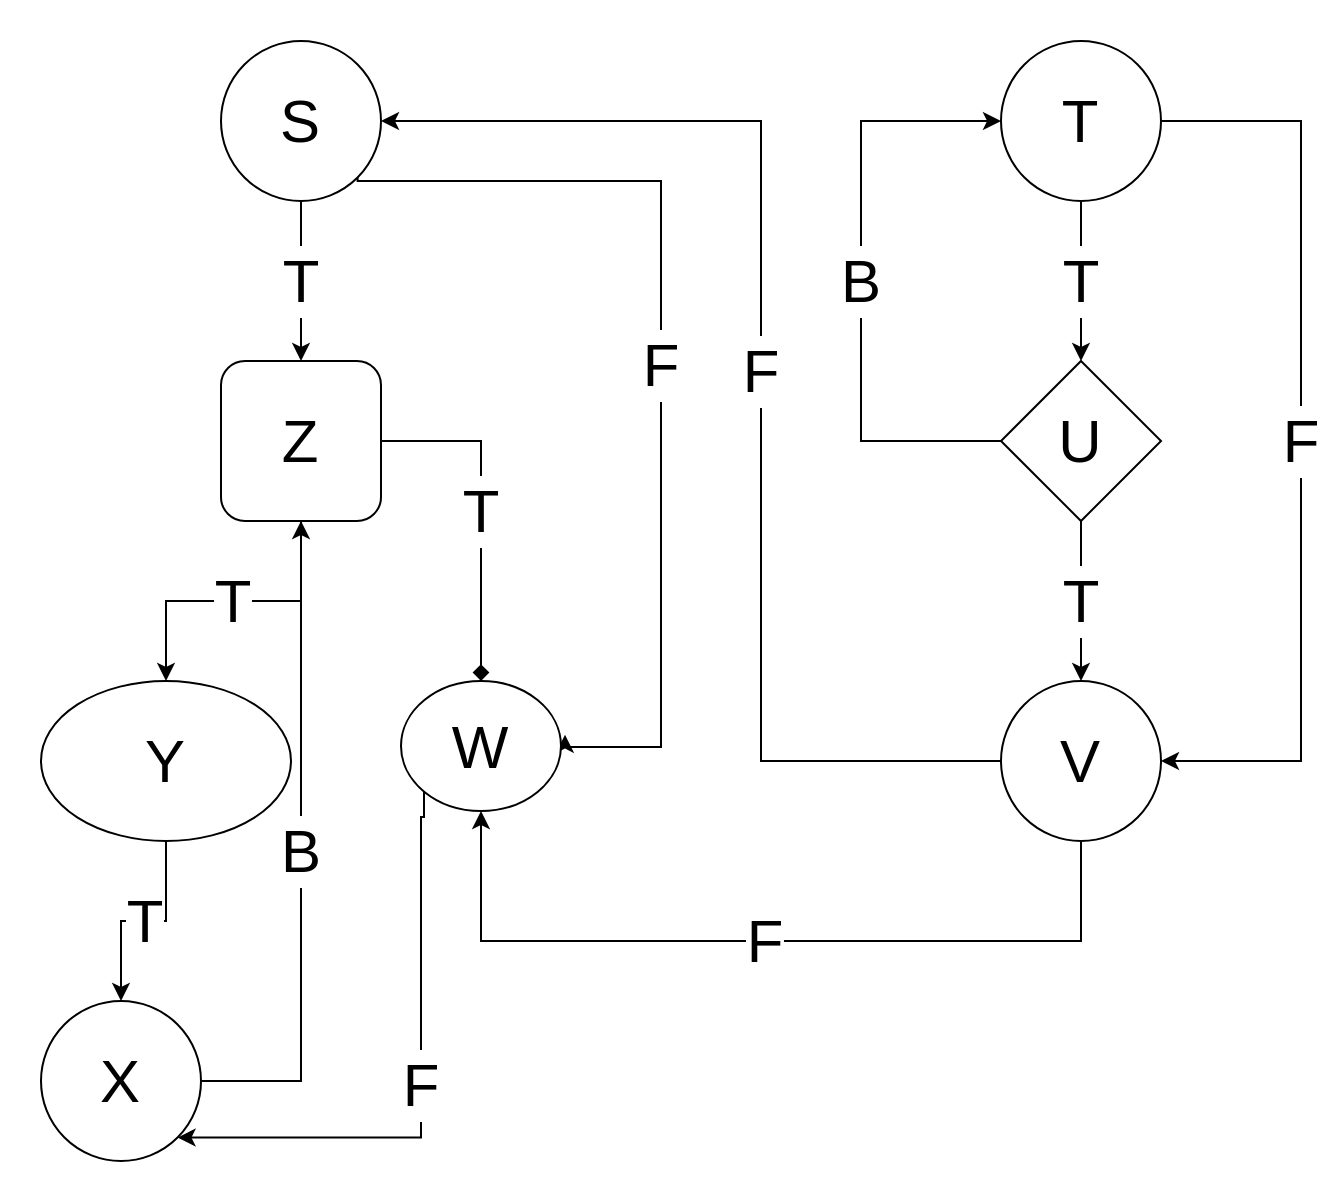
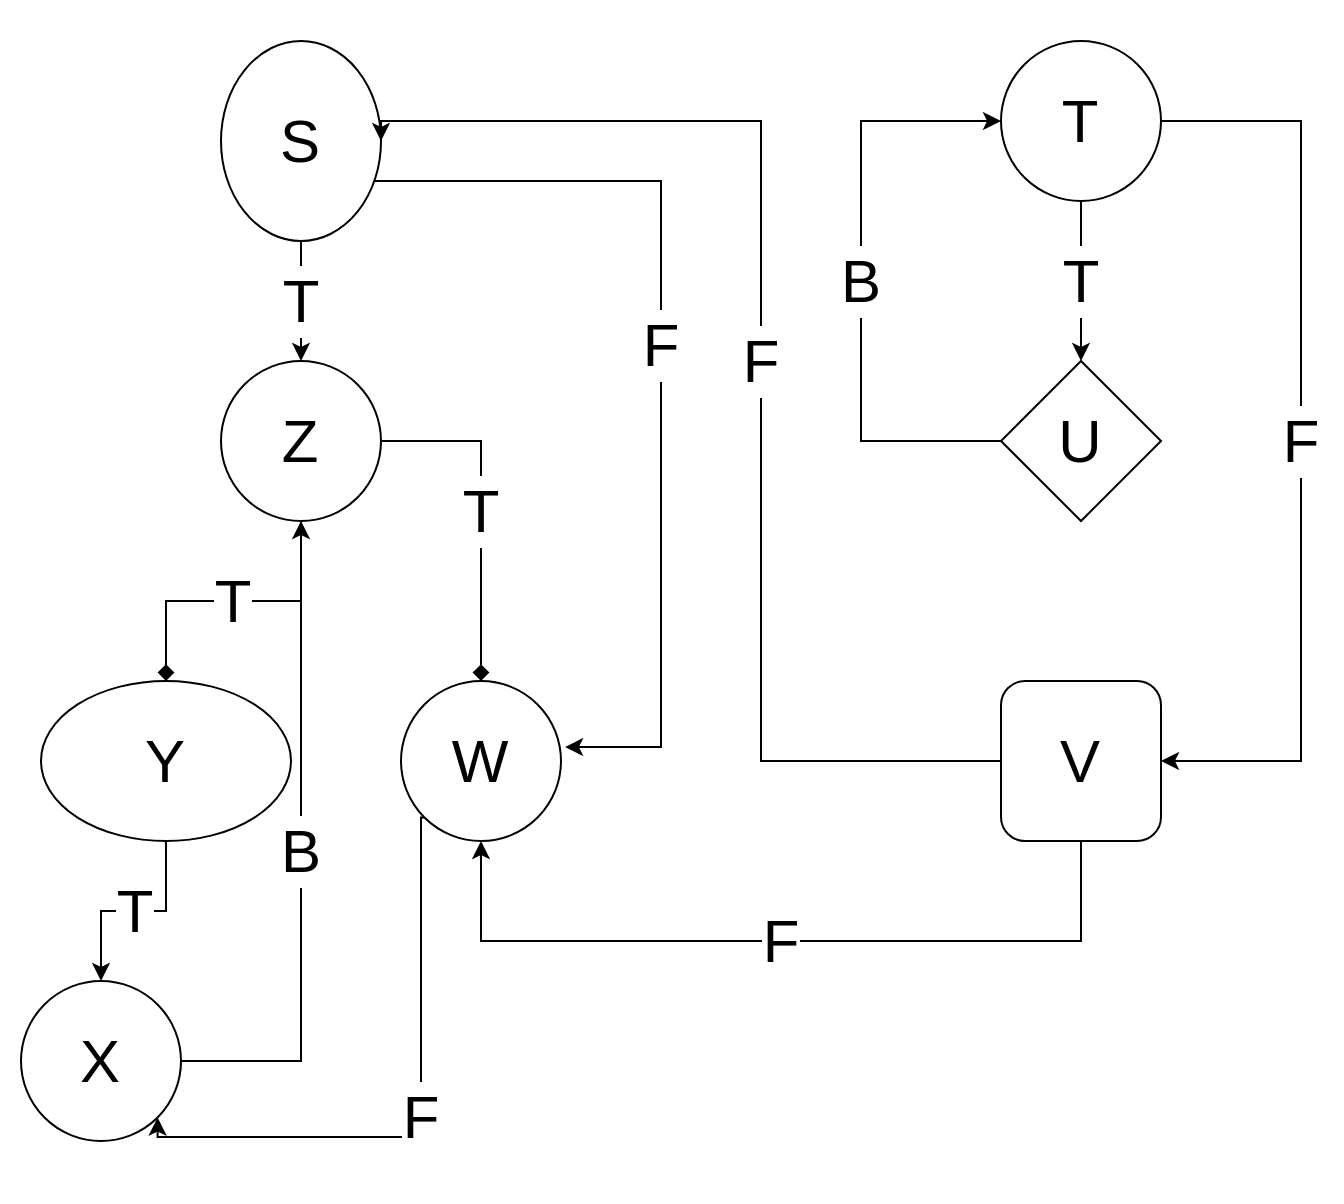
node "S": size 160x160 -> 160x200
node "Z": shape rounded rectangle -> ellipse
edge "U" -> "V": removed, label "T"
edge "Z" -> "Y": arrowhead classic -> diamond
node "W": size 160x130 -> 160x160
node "V": shape ellipse -> rounded rectangle
node "X": moved (121, 1081) -> (101, 1061)
